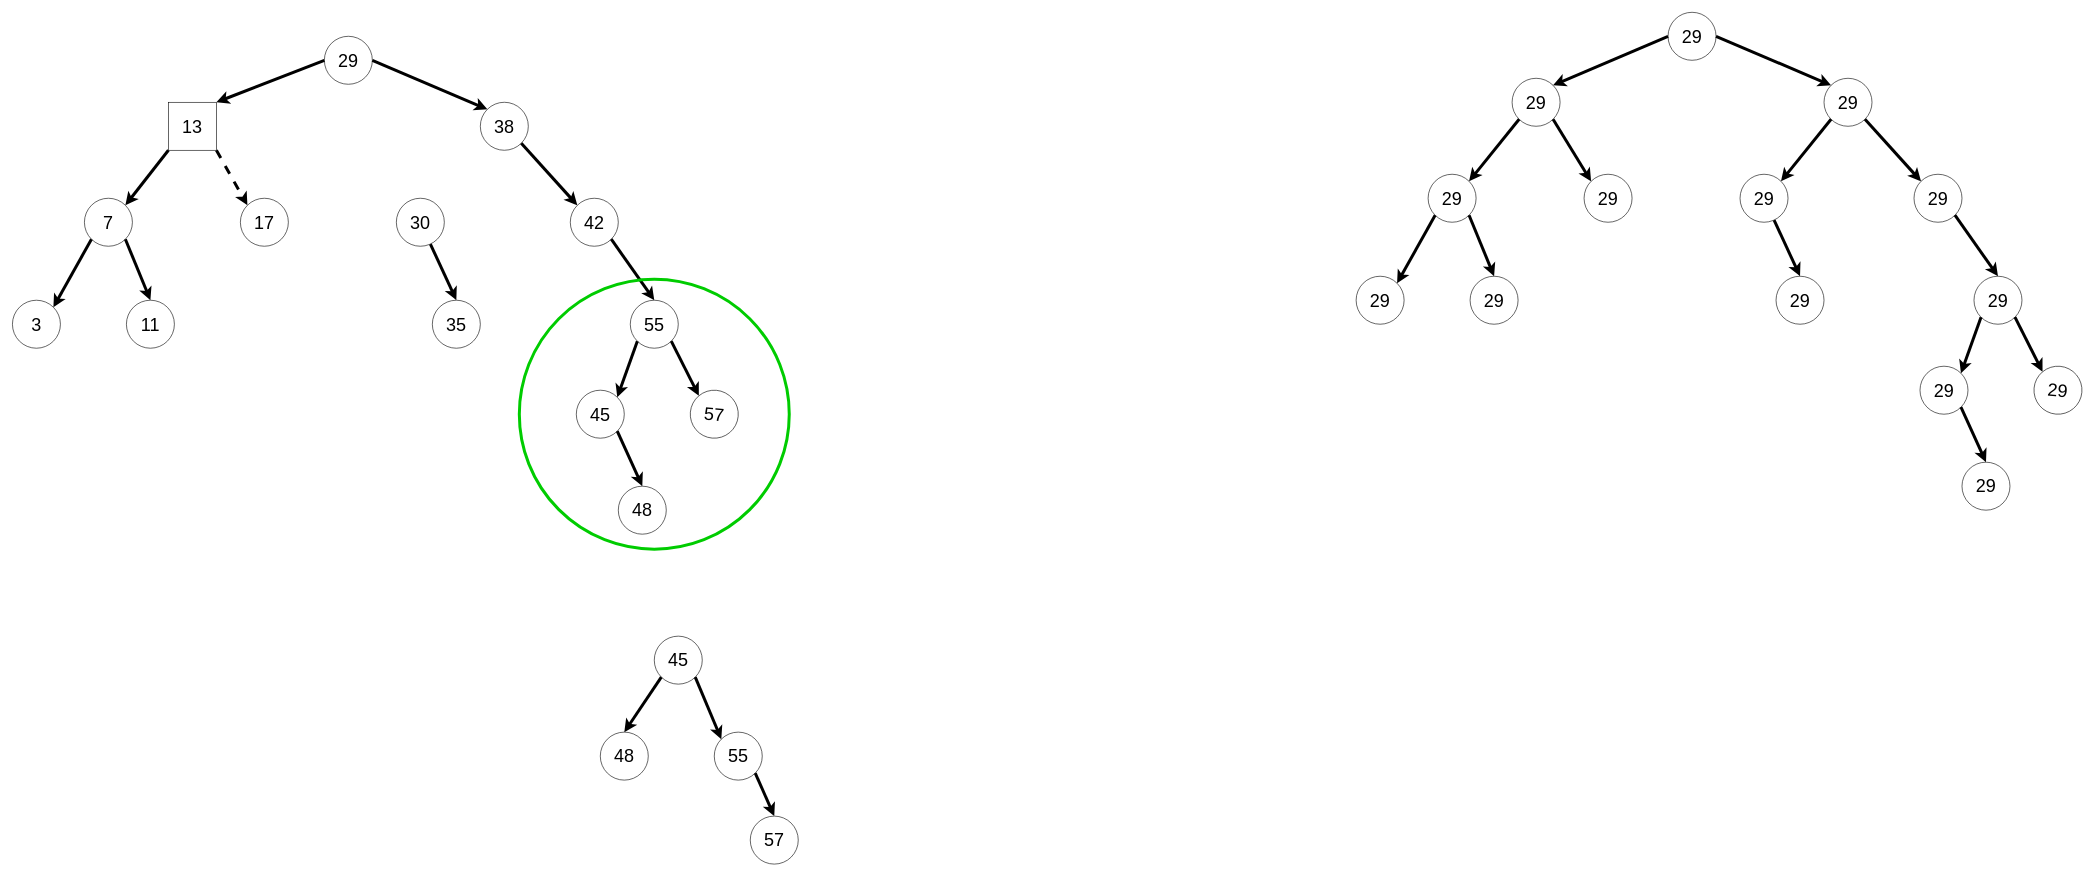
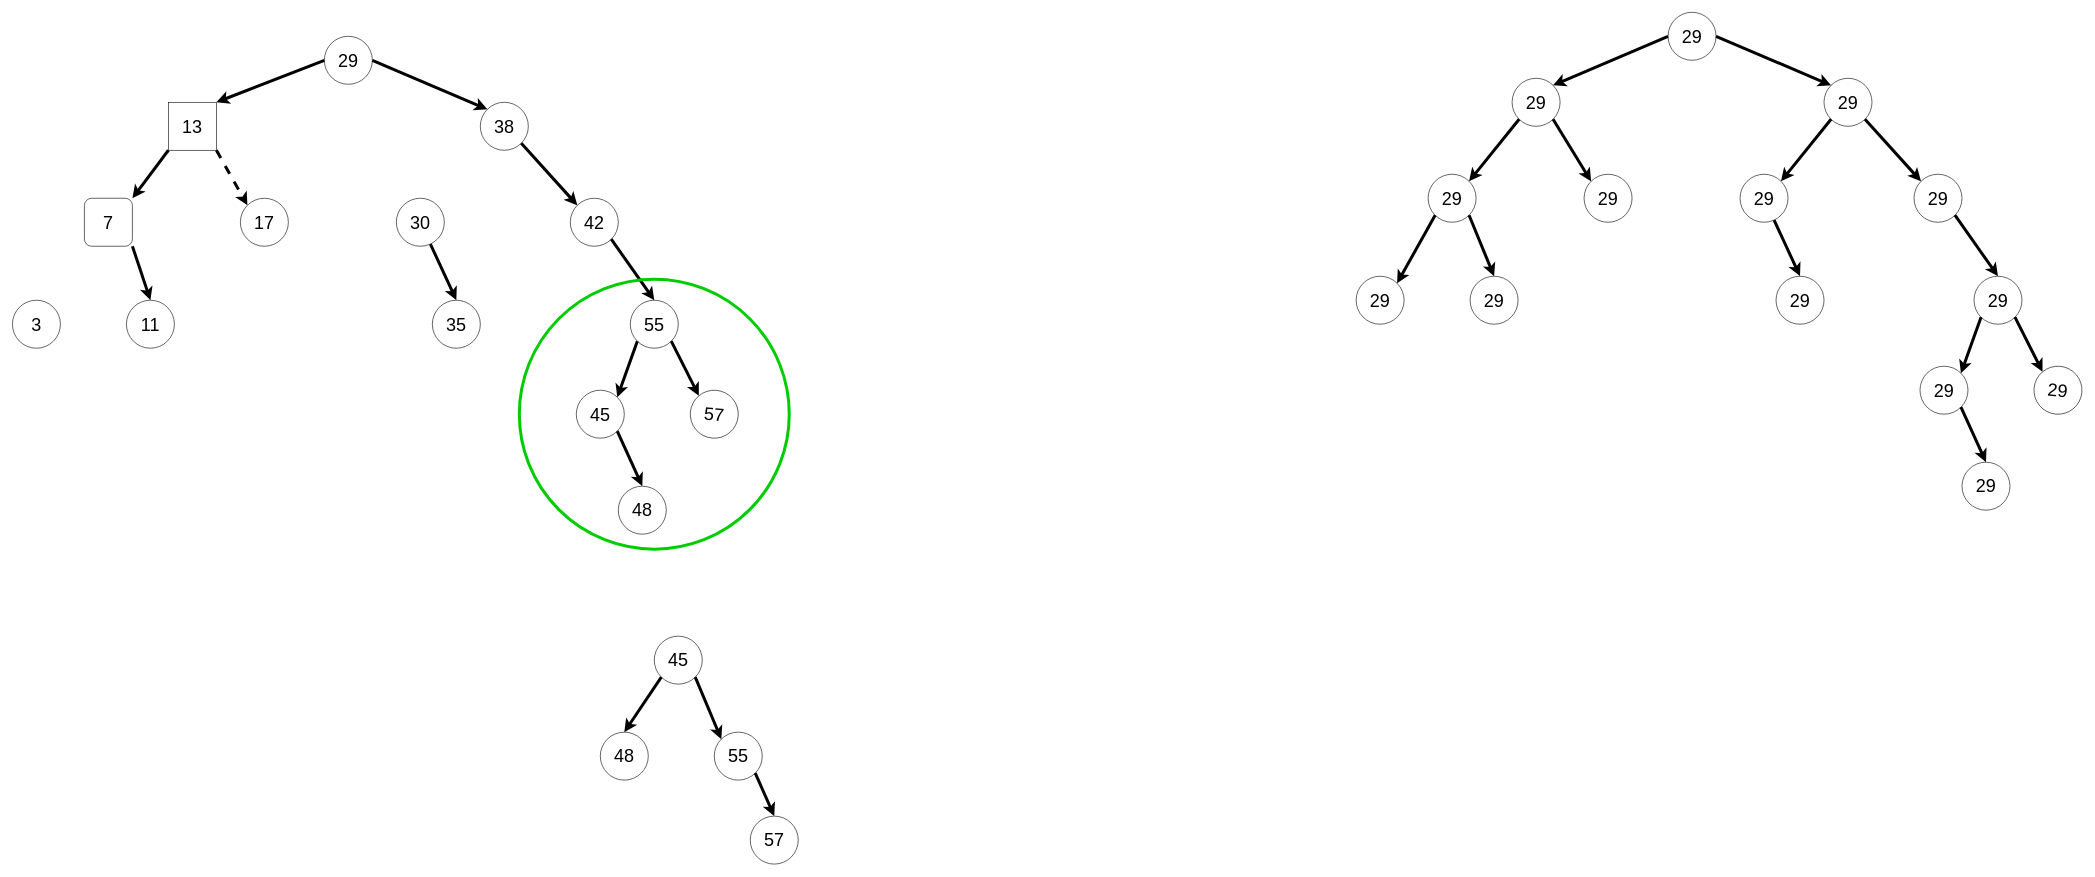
node "7": shape ellipse -> rounded rectangle
edge "7" -> "3": removed
